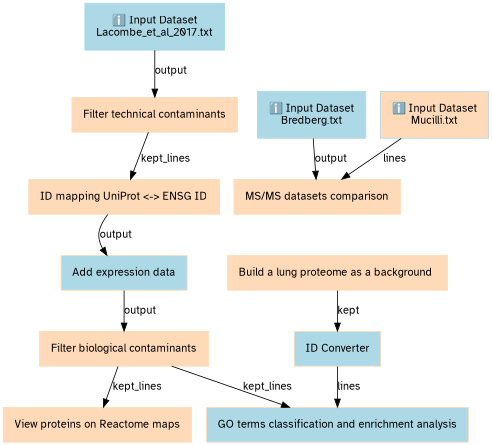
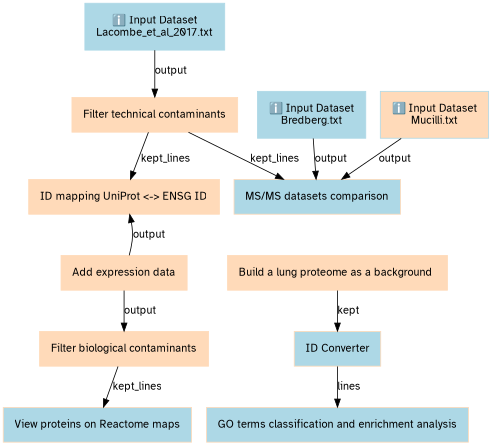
edge "Filter technical contaminants" -> "MS/MS datasets comparison": added, label "kept_lines"
edge "ℹ️ Input Dataset Mucilli.txt" -> "MS/MS datasets comparison": label "lines" -> "output"
node "MS/MS datasets comparison": fillcolor peachpuff -> lightblue
edge "ID mapping UniProt <-> ENSG ID" -> "Add expression data": reversed
node "Add expression data": fillcolor lightblue -> peachpuff
edge "Filter biological contaminants" -> "GO terms classification and enrichment analysis": removed, label "kept_lines"
node "View proteins on Reactome maps": fillcolor peachpuff -> lightblue
